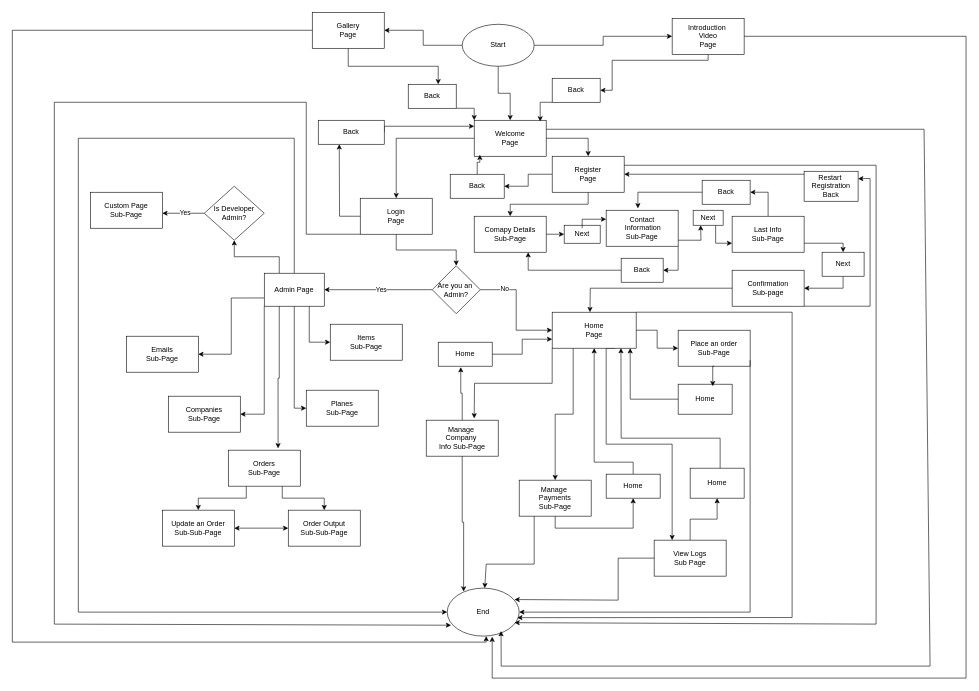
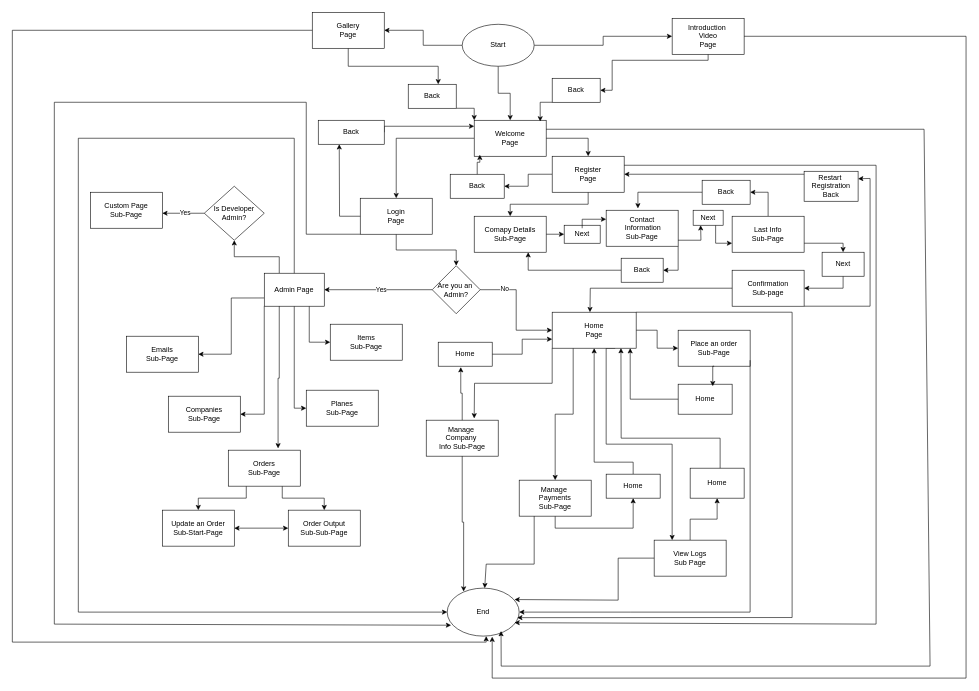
node "Update an Order Sub-Sub-Page": label "Update an Order Sub-Sub-Page" -> "Update an Order Sub-Start-Page"
